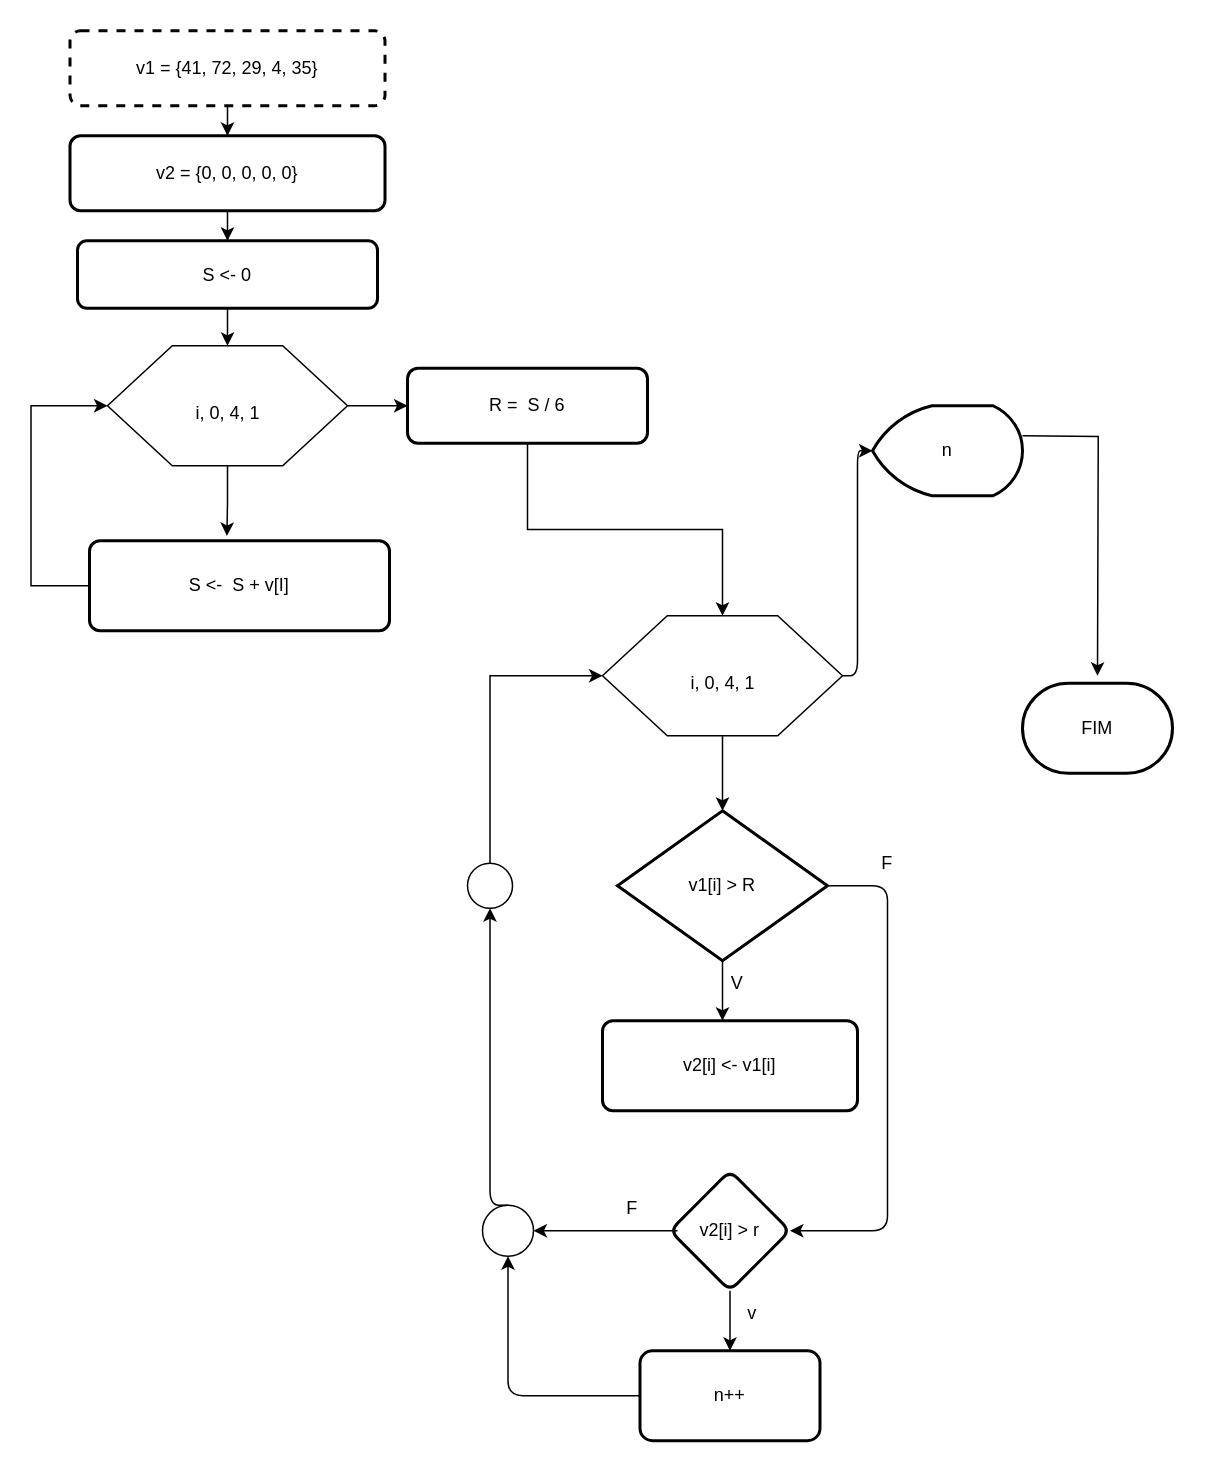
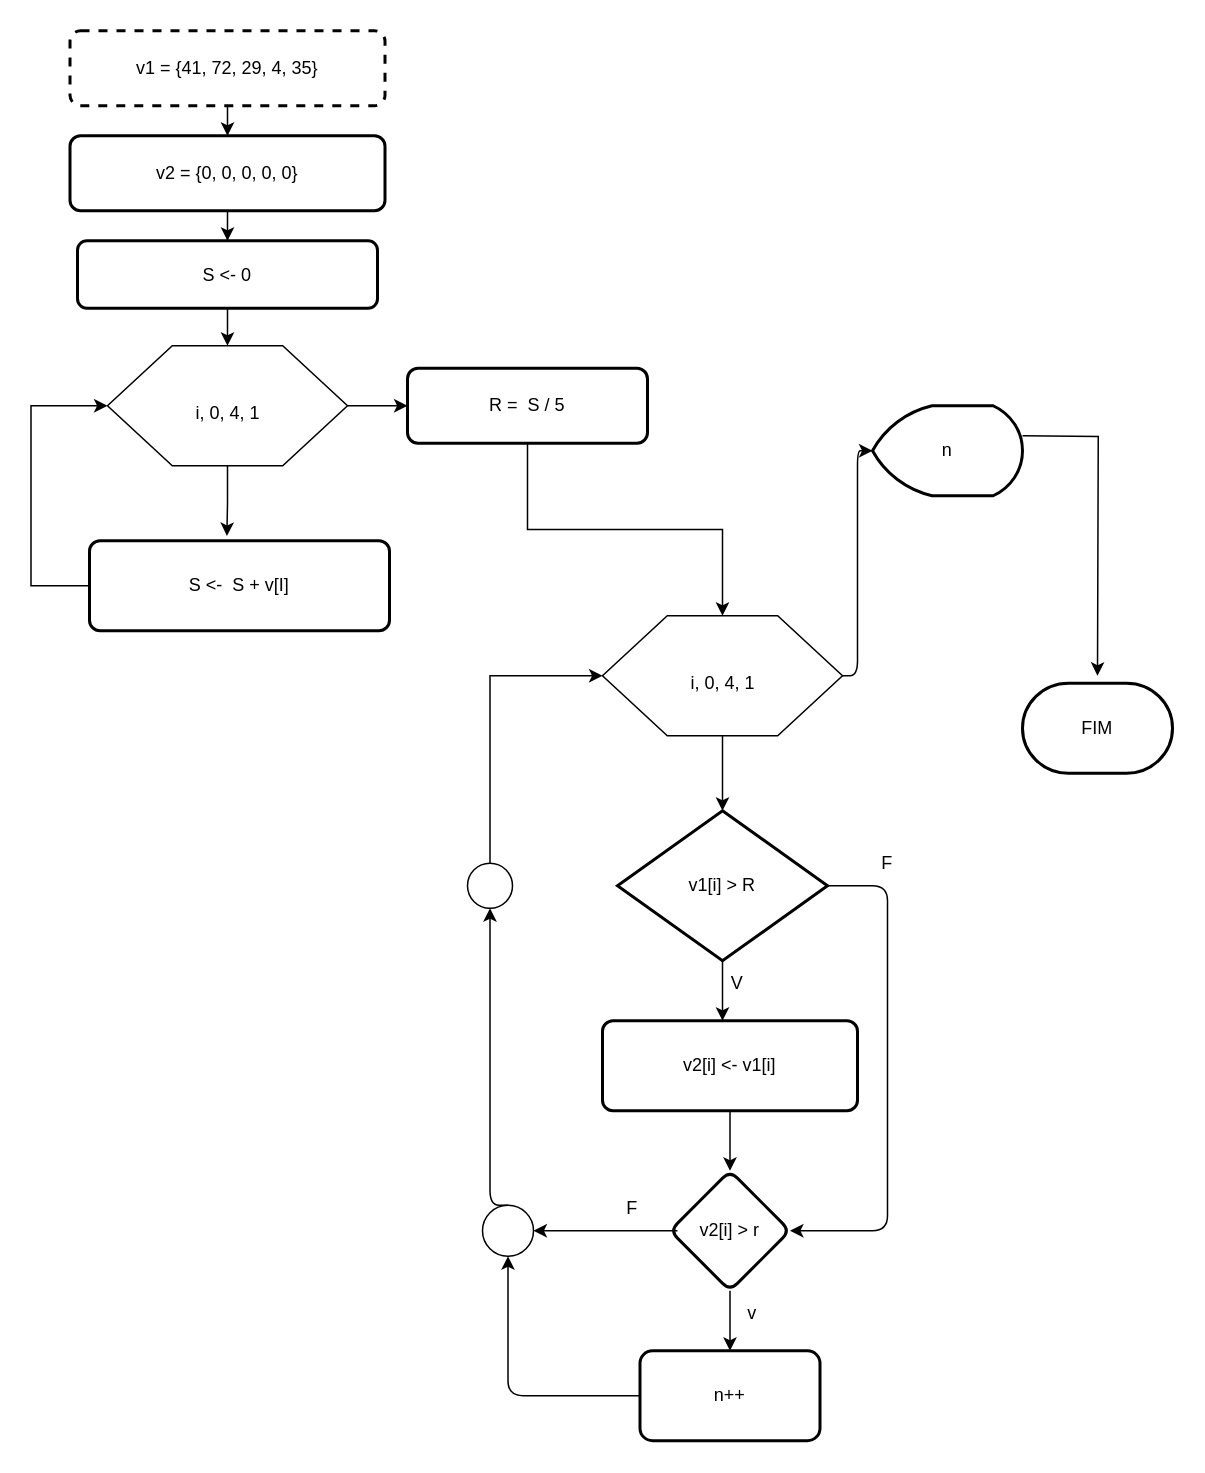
node "R = S / 6": label "R = S / 6" -> "R = S / 5"
edge "v2[i] <- v1[i]" -> "v2[i] > r": added
